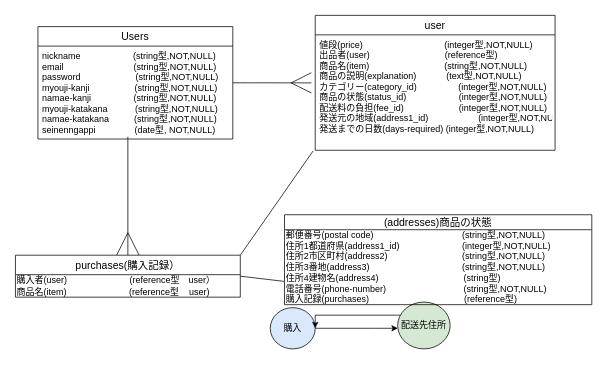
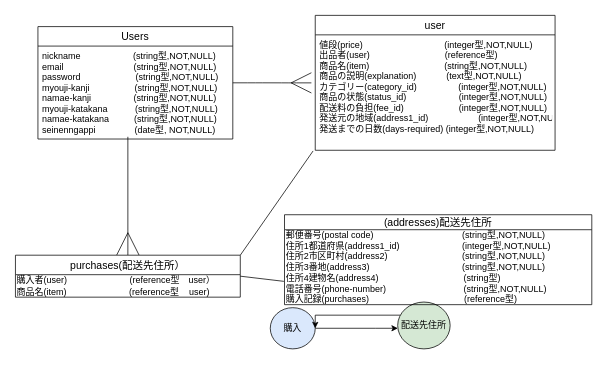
node "(addresses)商品の状態": label "(addresses)商品の状態" -> "(addresses)配送先住所"
node "purchases(購入記録）": label "purchases(購入記録）" -> "purchases(配送先住所）"
